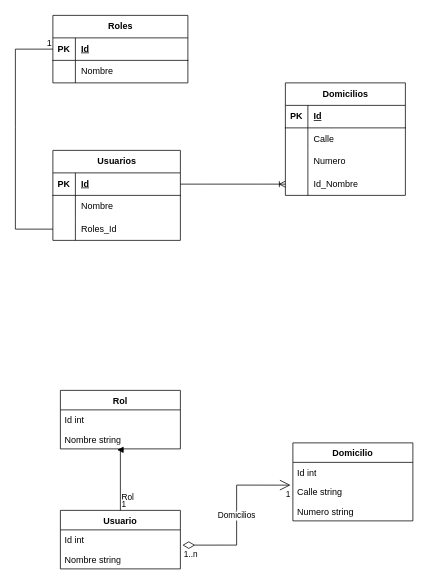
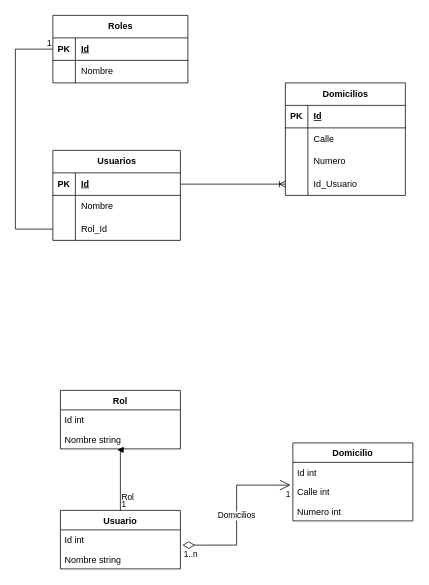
node "Id_Nombre": label "Id_Nombre" -> "Id_Usuario"
node "Roles_Id": label "Roles_Id" -> "Rol_Id"
node "Calle string": label "Calle string" -> "Calle int"
node "Numero string": label "Numero string" -> "Numero int"
